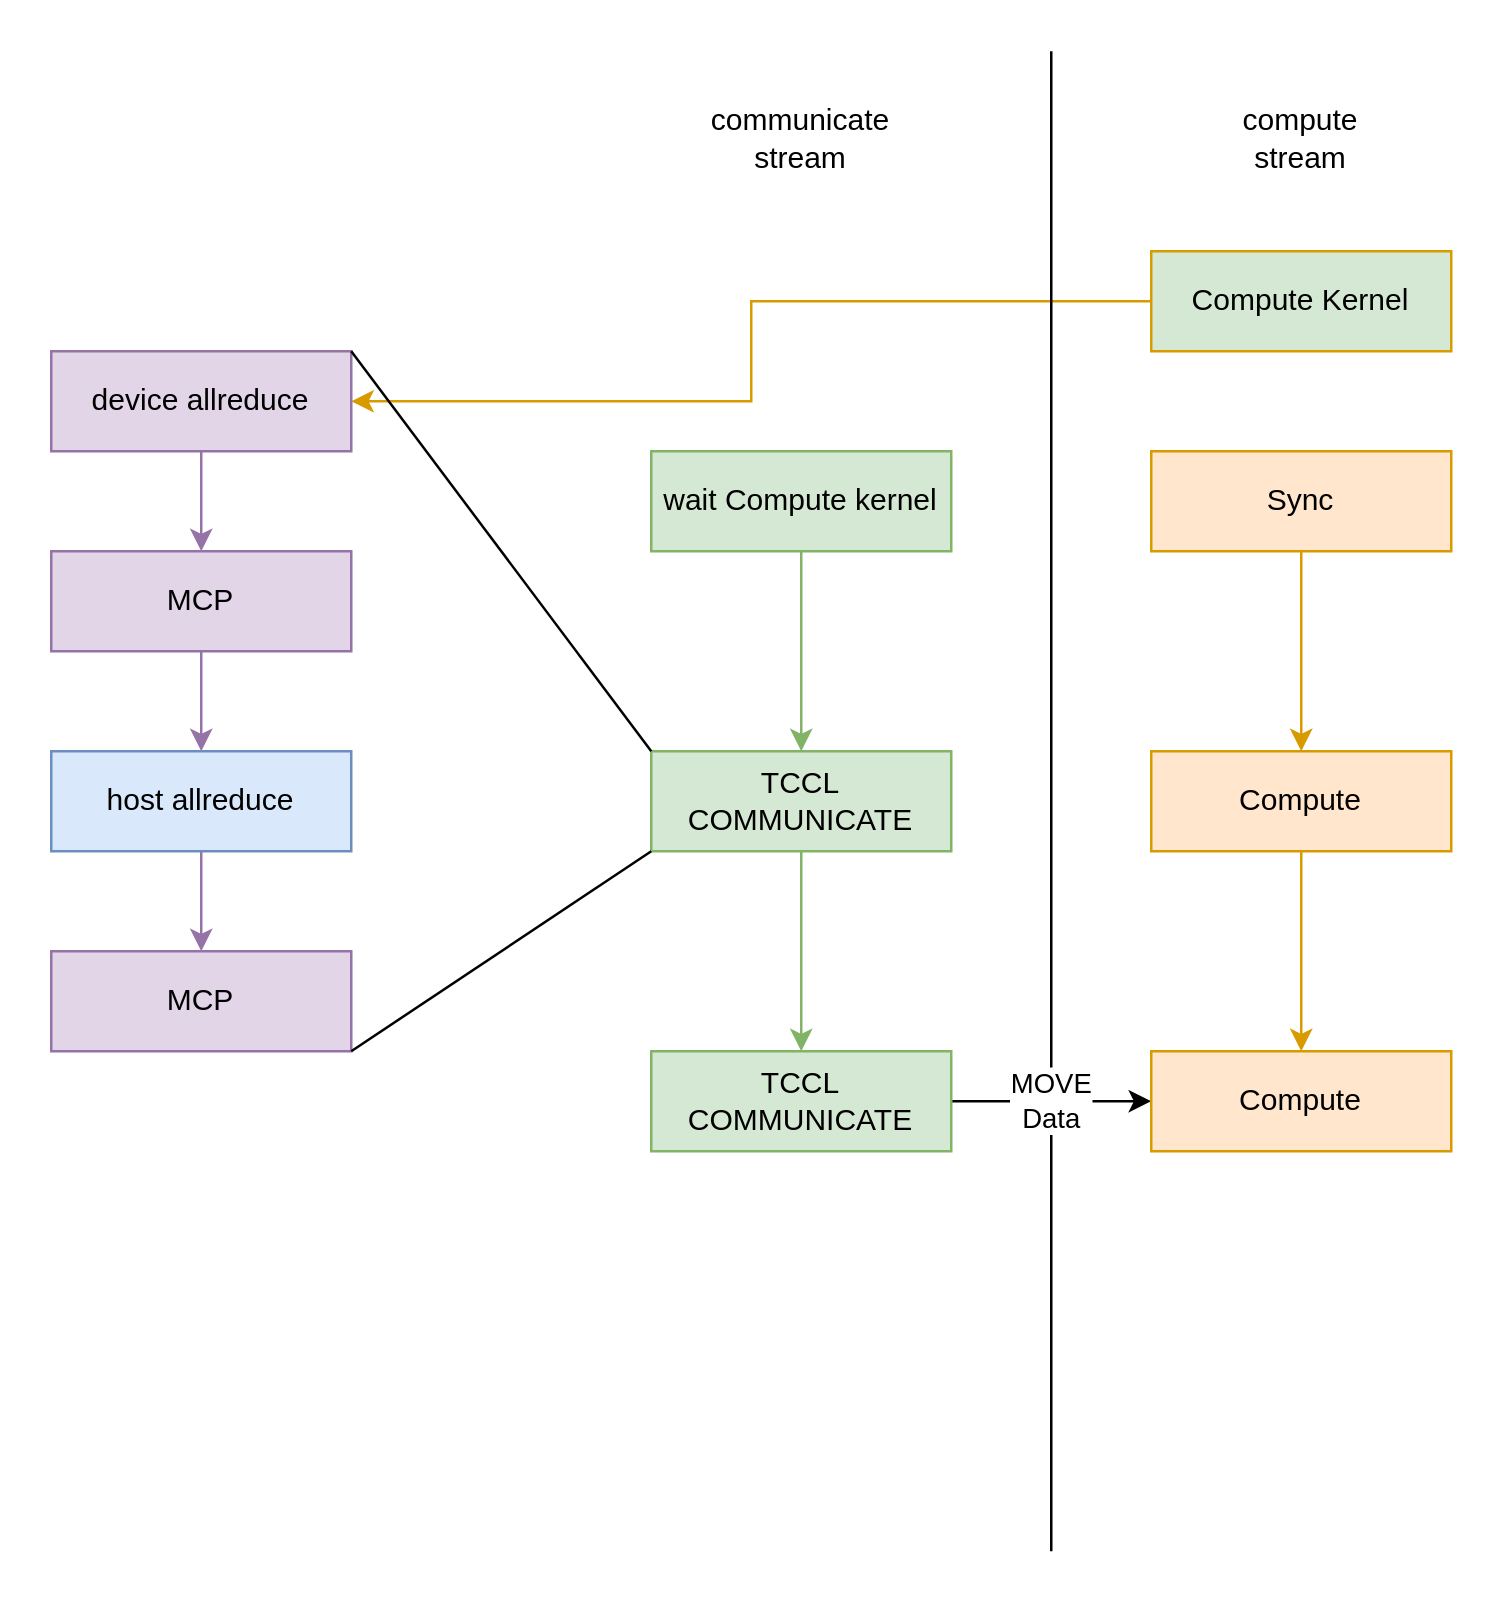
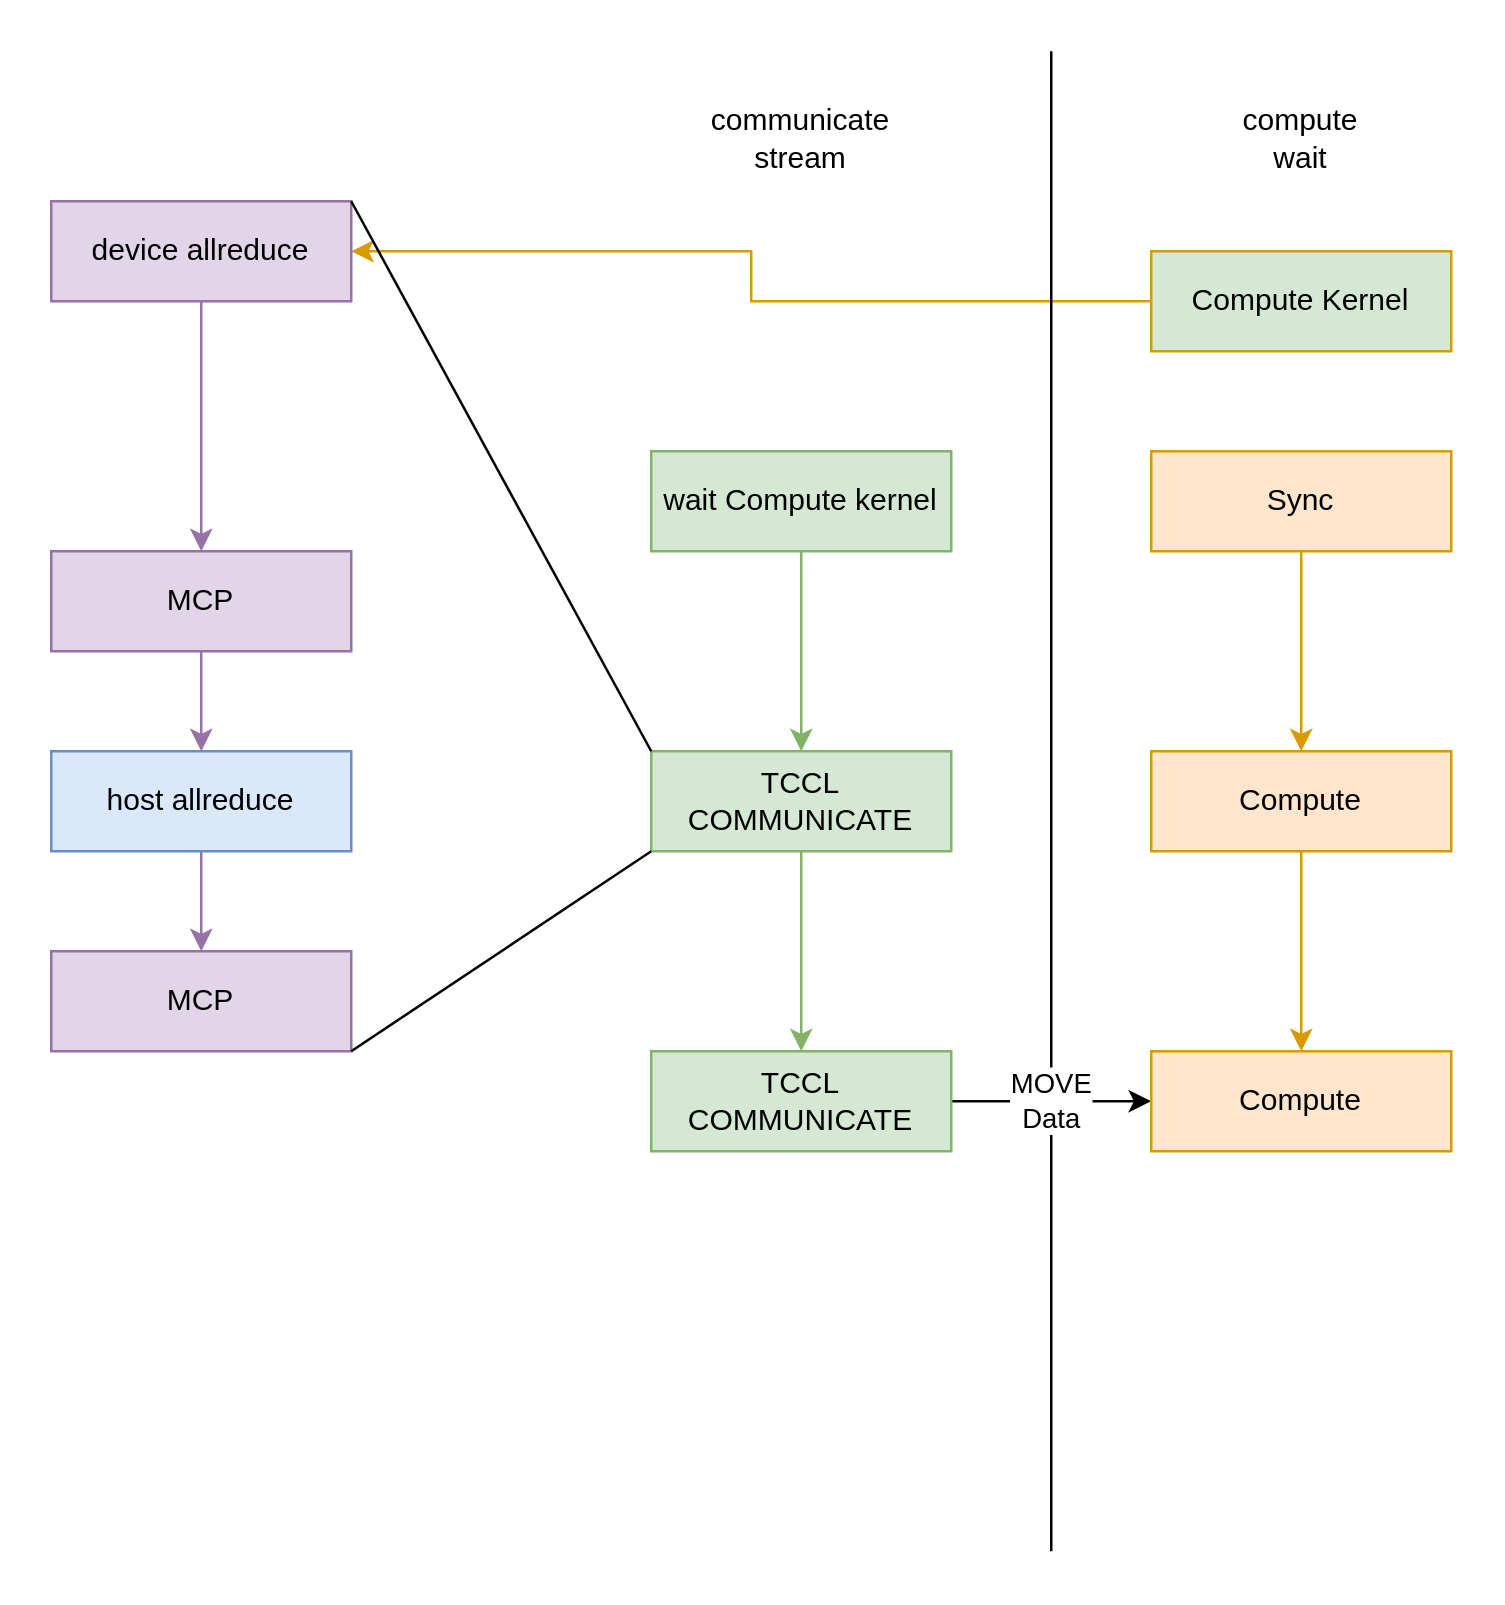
node "compute stream": label "compute stream" -> "compute wait"
node "device allreduce": moved (201, 401) -> (201, 251)
